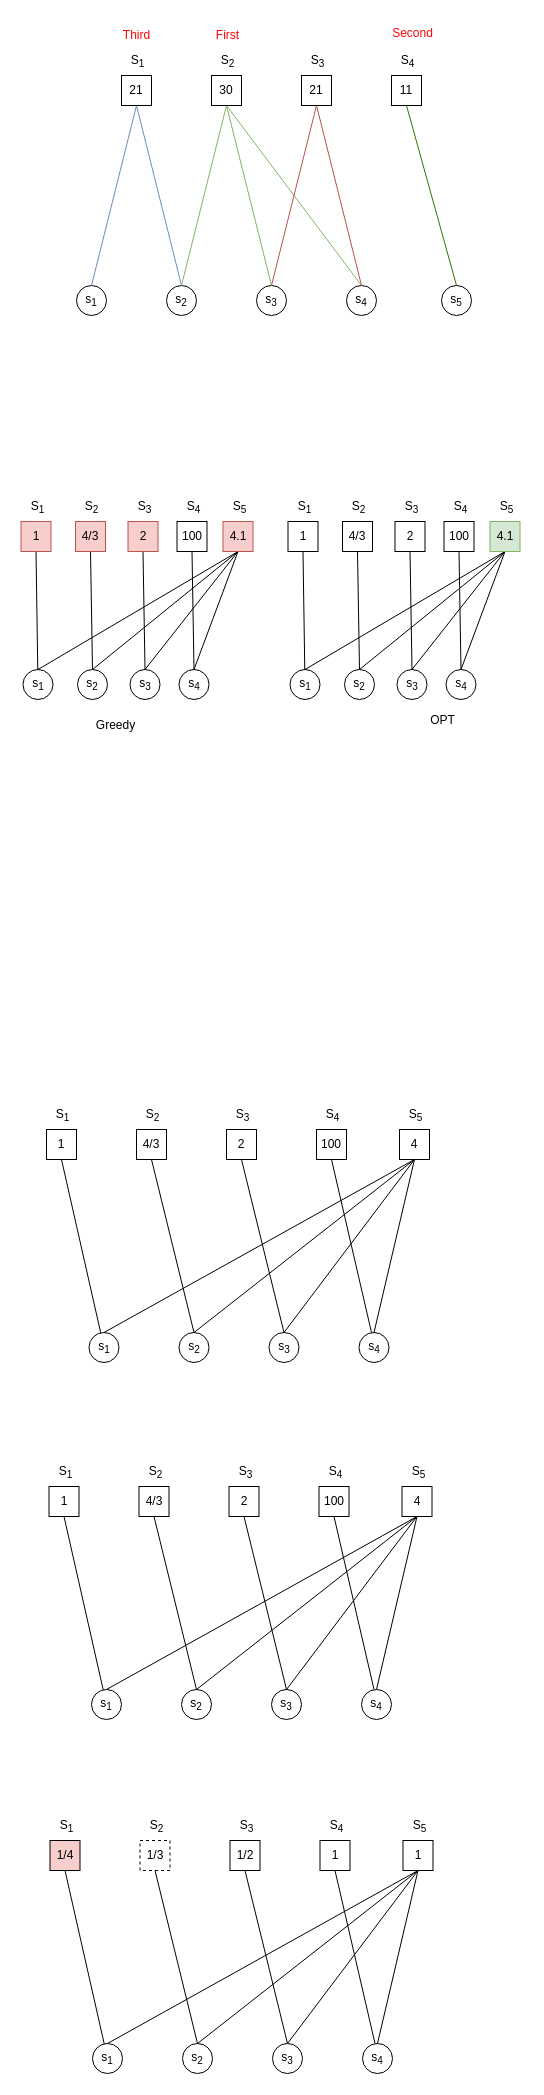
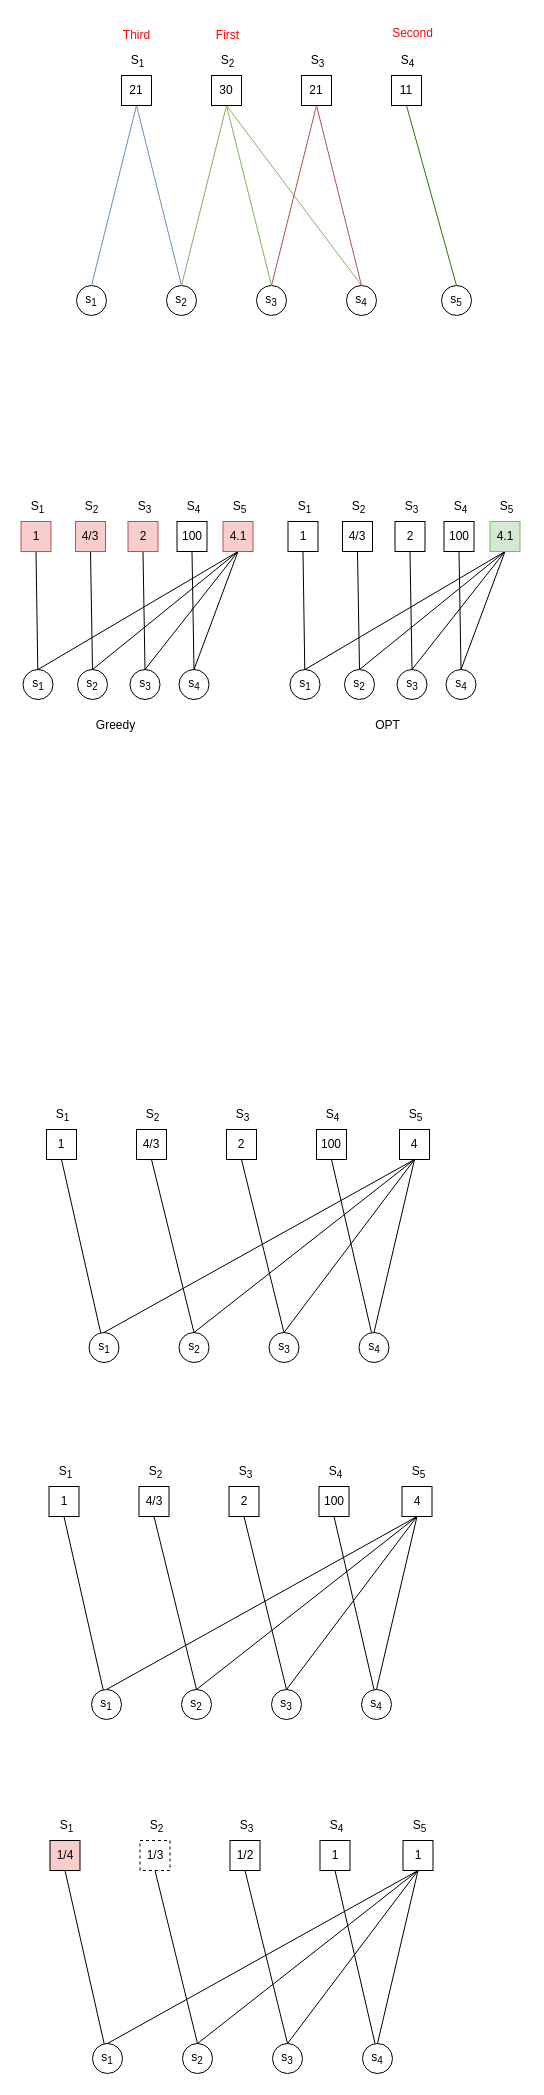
node "OPT": moved (443, 721) -> (388, 726)
